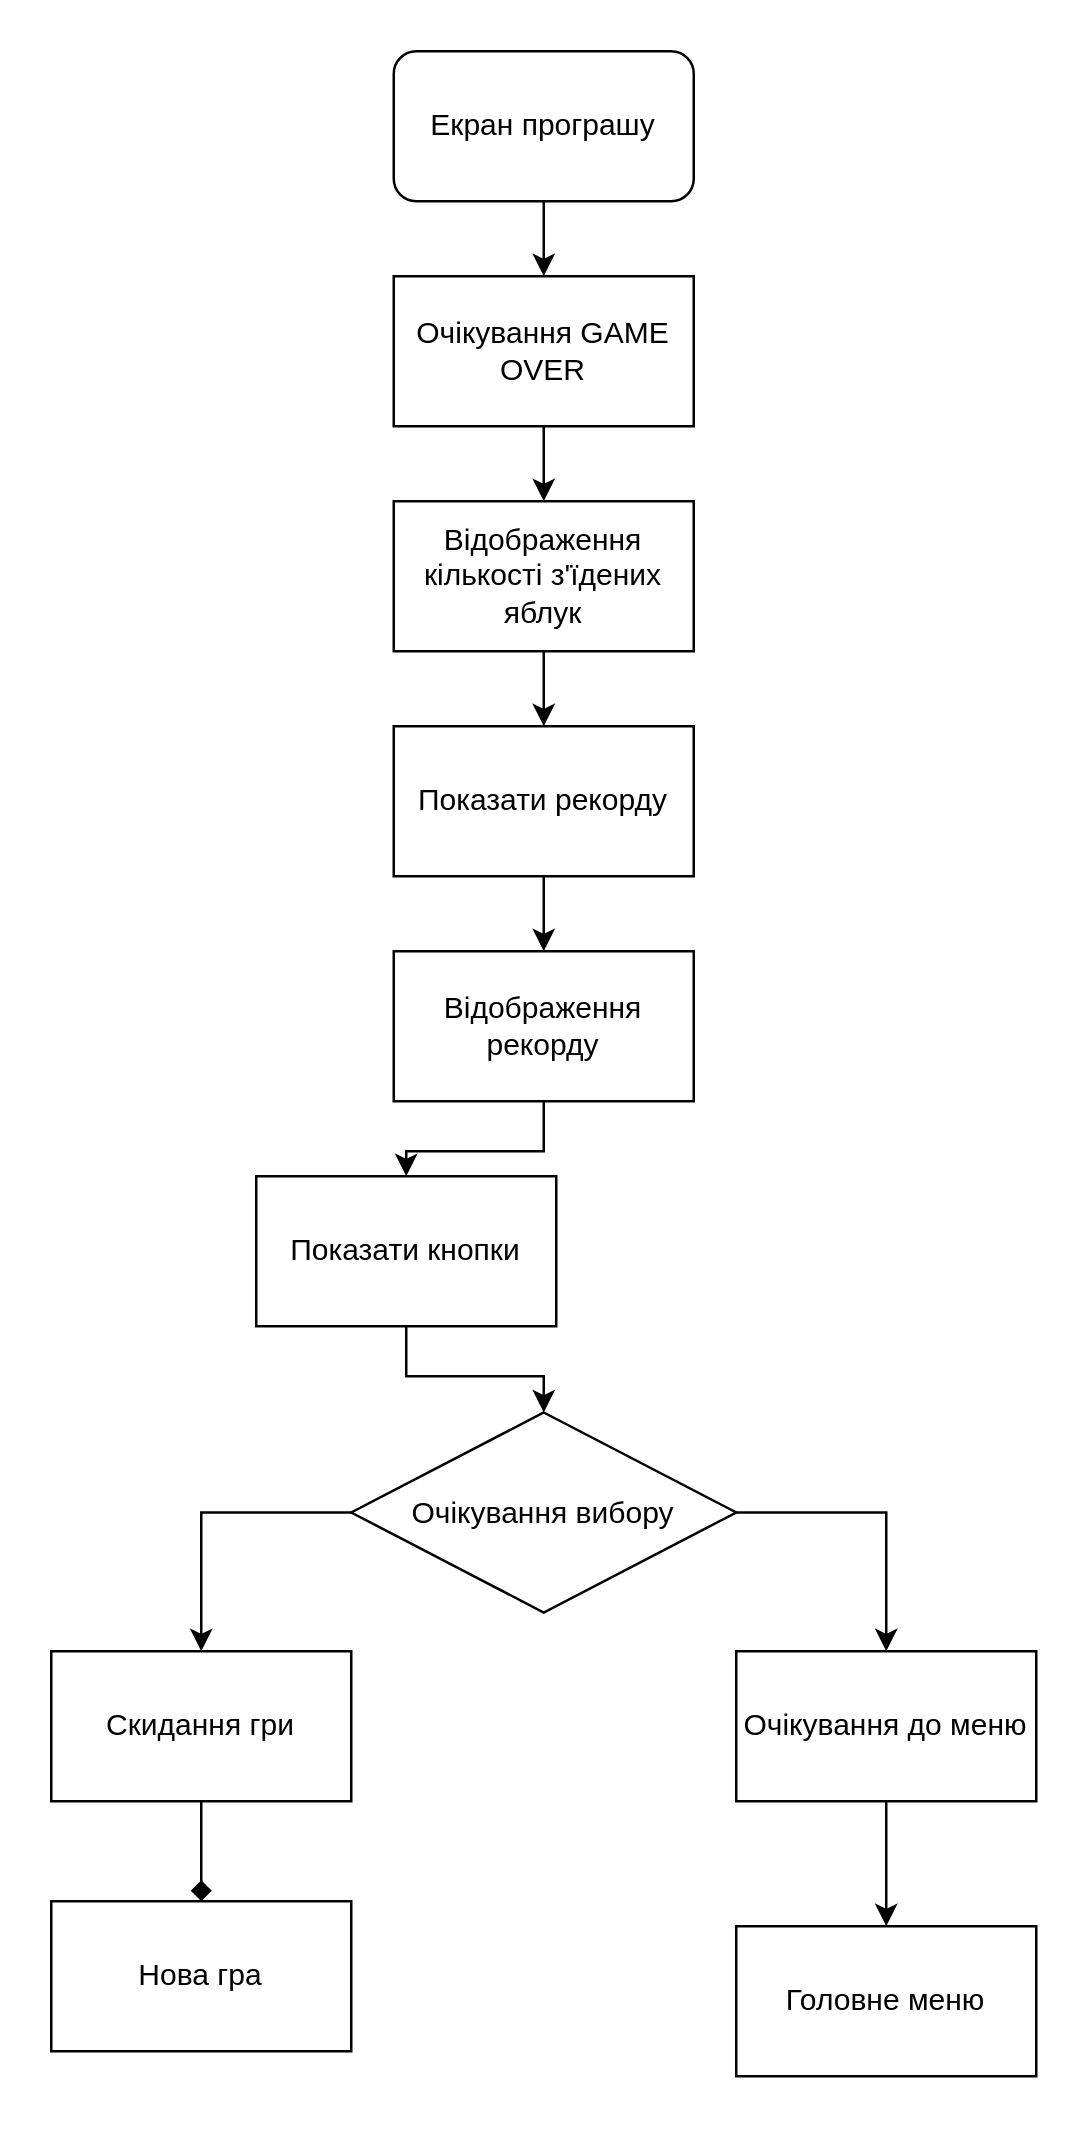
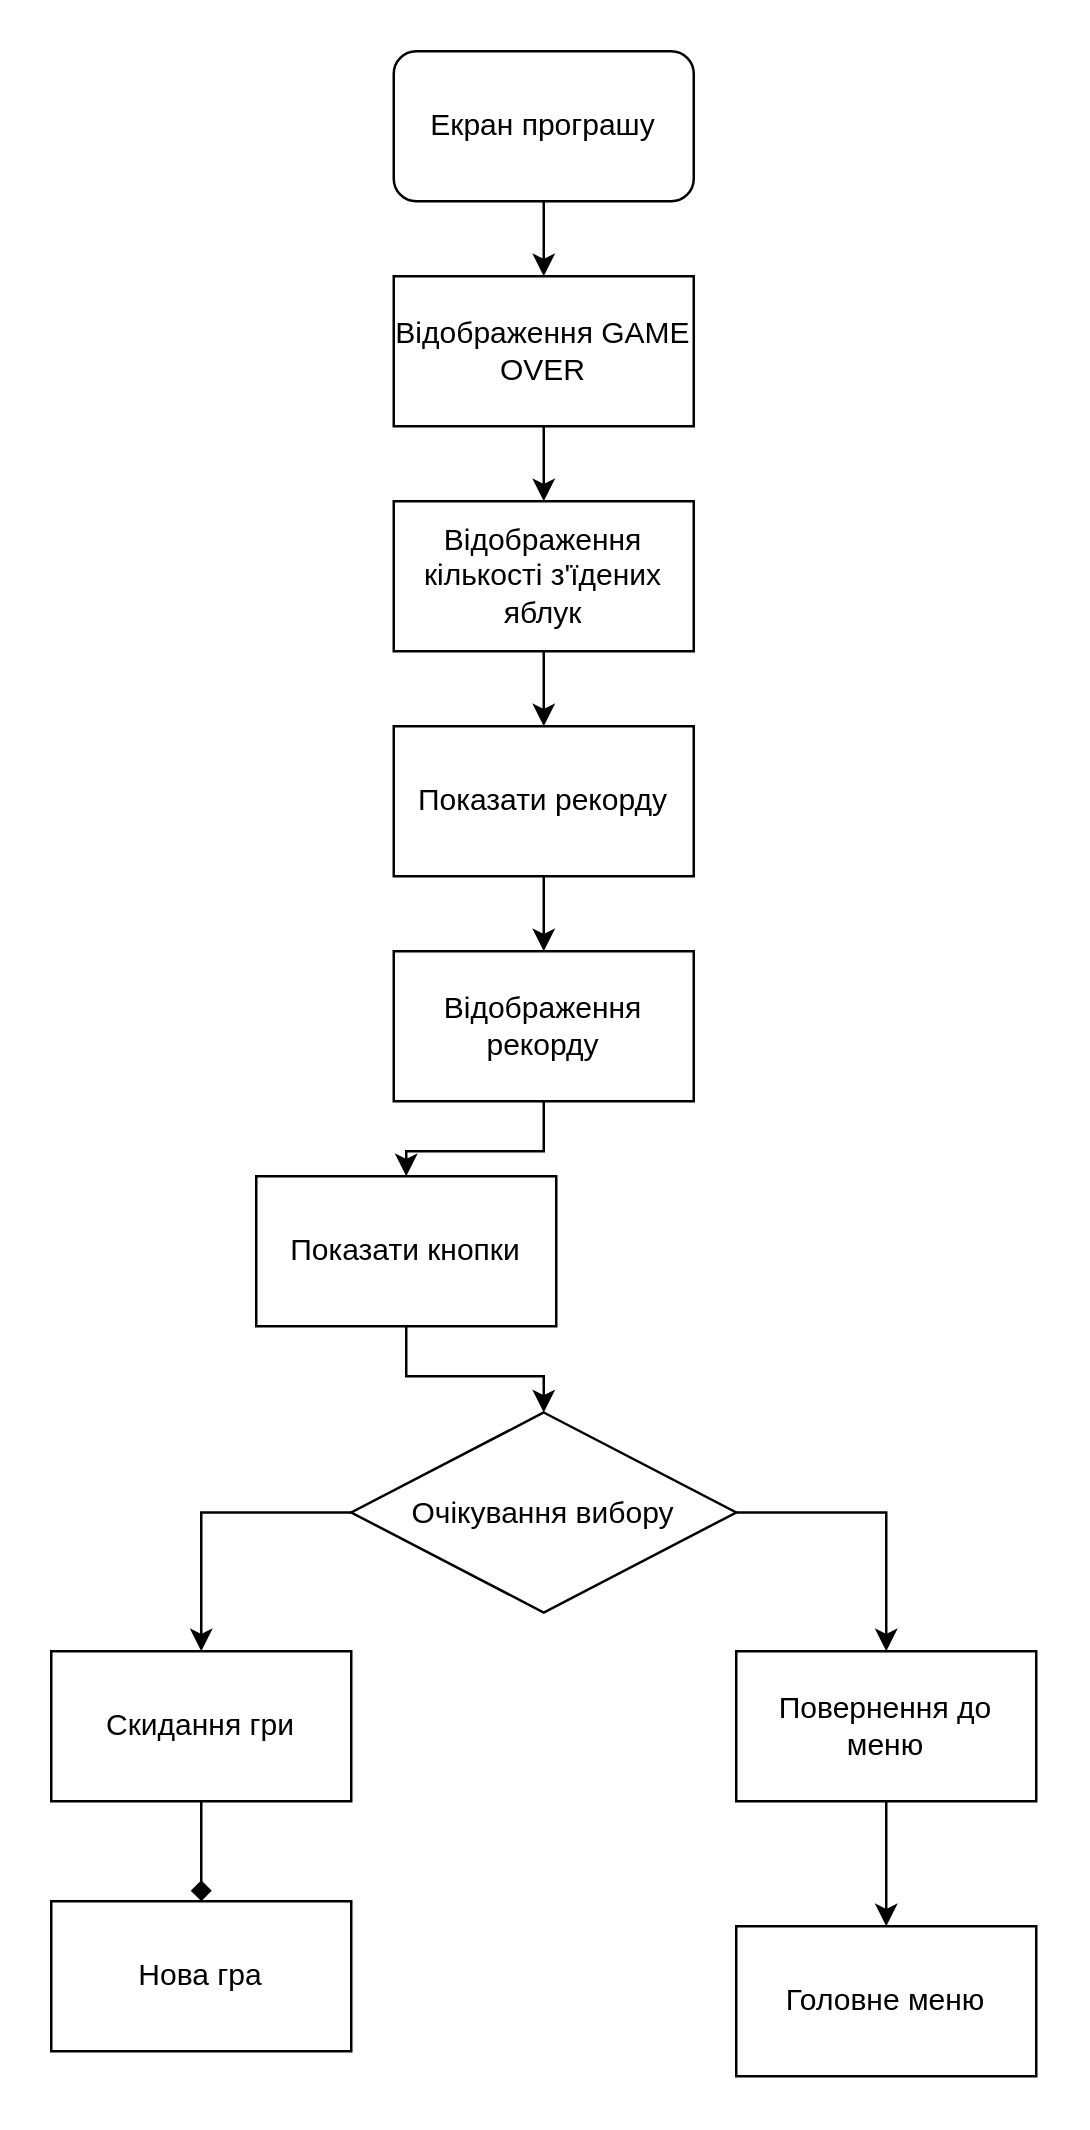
node "Очікування GAME OVER": label "Очікування GAME OVER" -> "Відображення GAME OVER"
node "Очікування до меню": label "Очікування до меню" -> "Повернення до меню"
